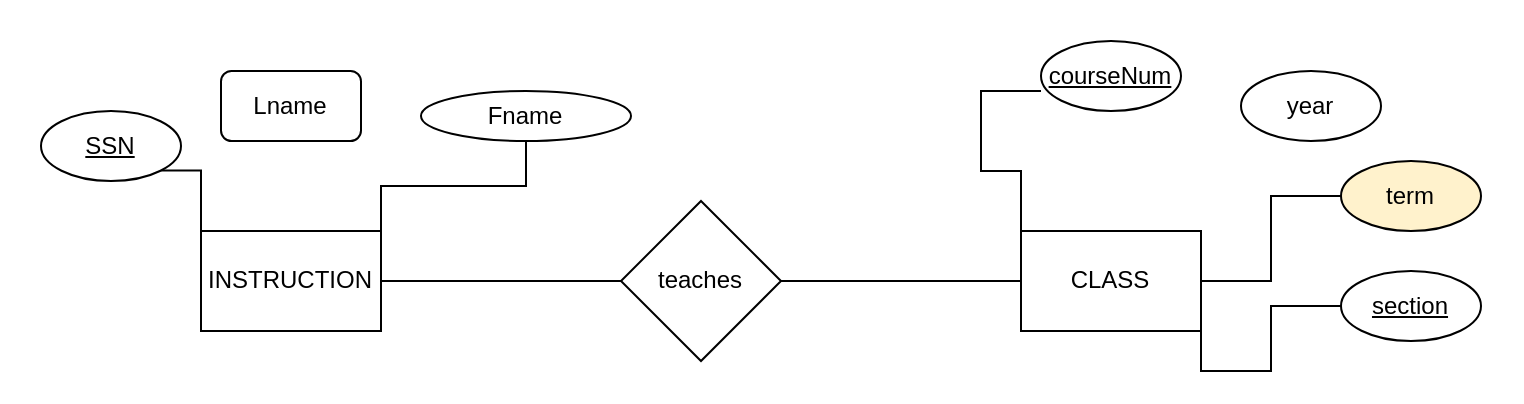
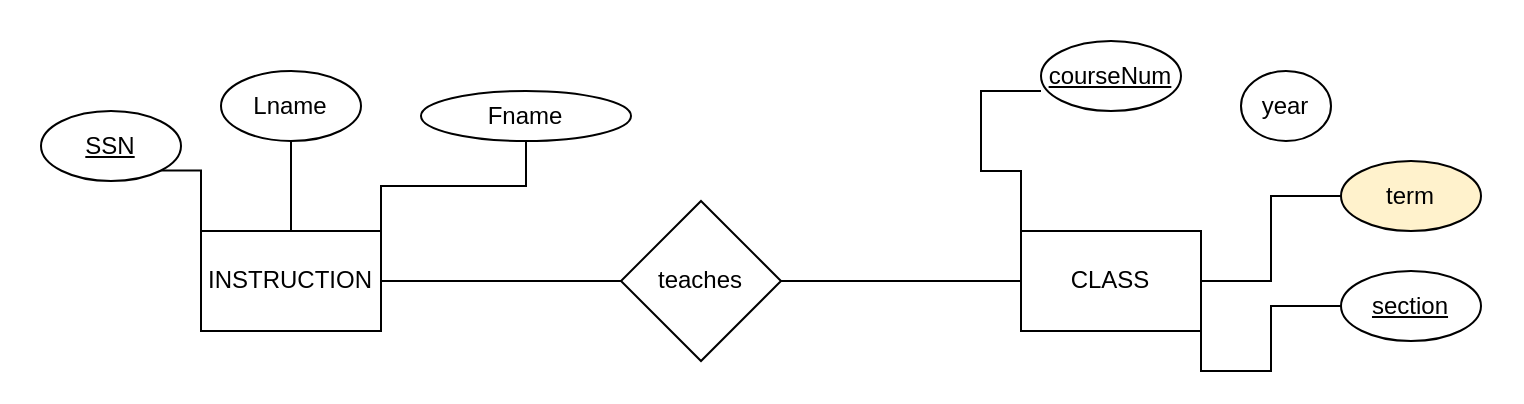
node "Lname": shape rounded rectangle -> ellipse
node "year": size 140x70 -> 90x70
edge "Lname" -- "INSTRUCTION": added
